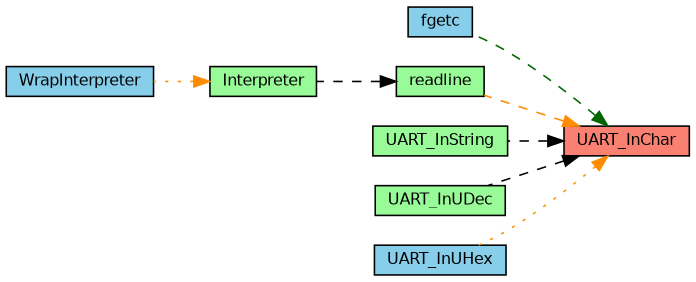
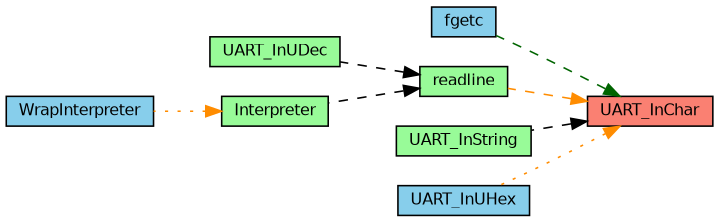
edge "UART_InUDec" -> "UART_InChar": now "UART_InUDec" -> "readline"
